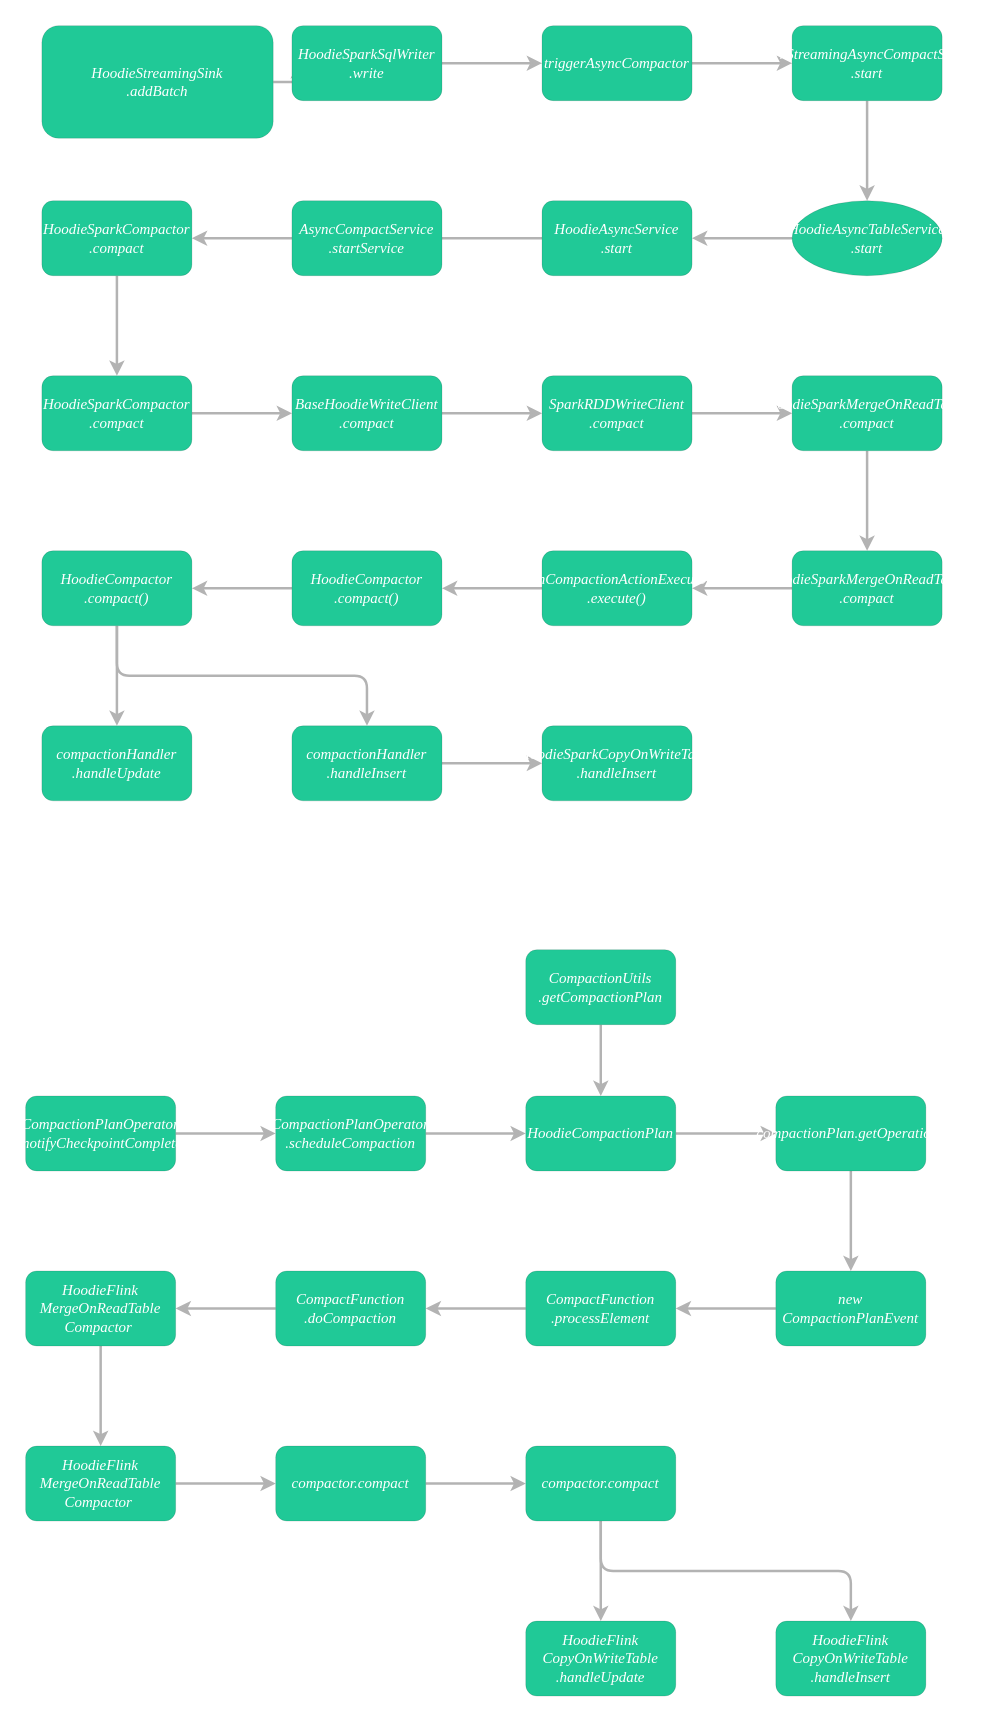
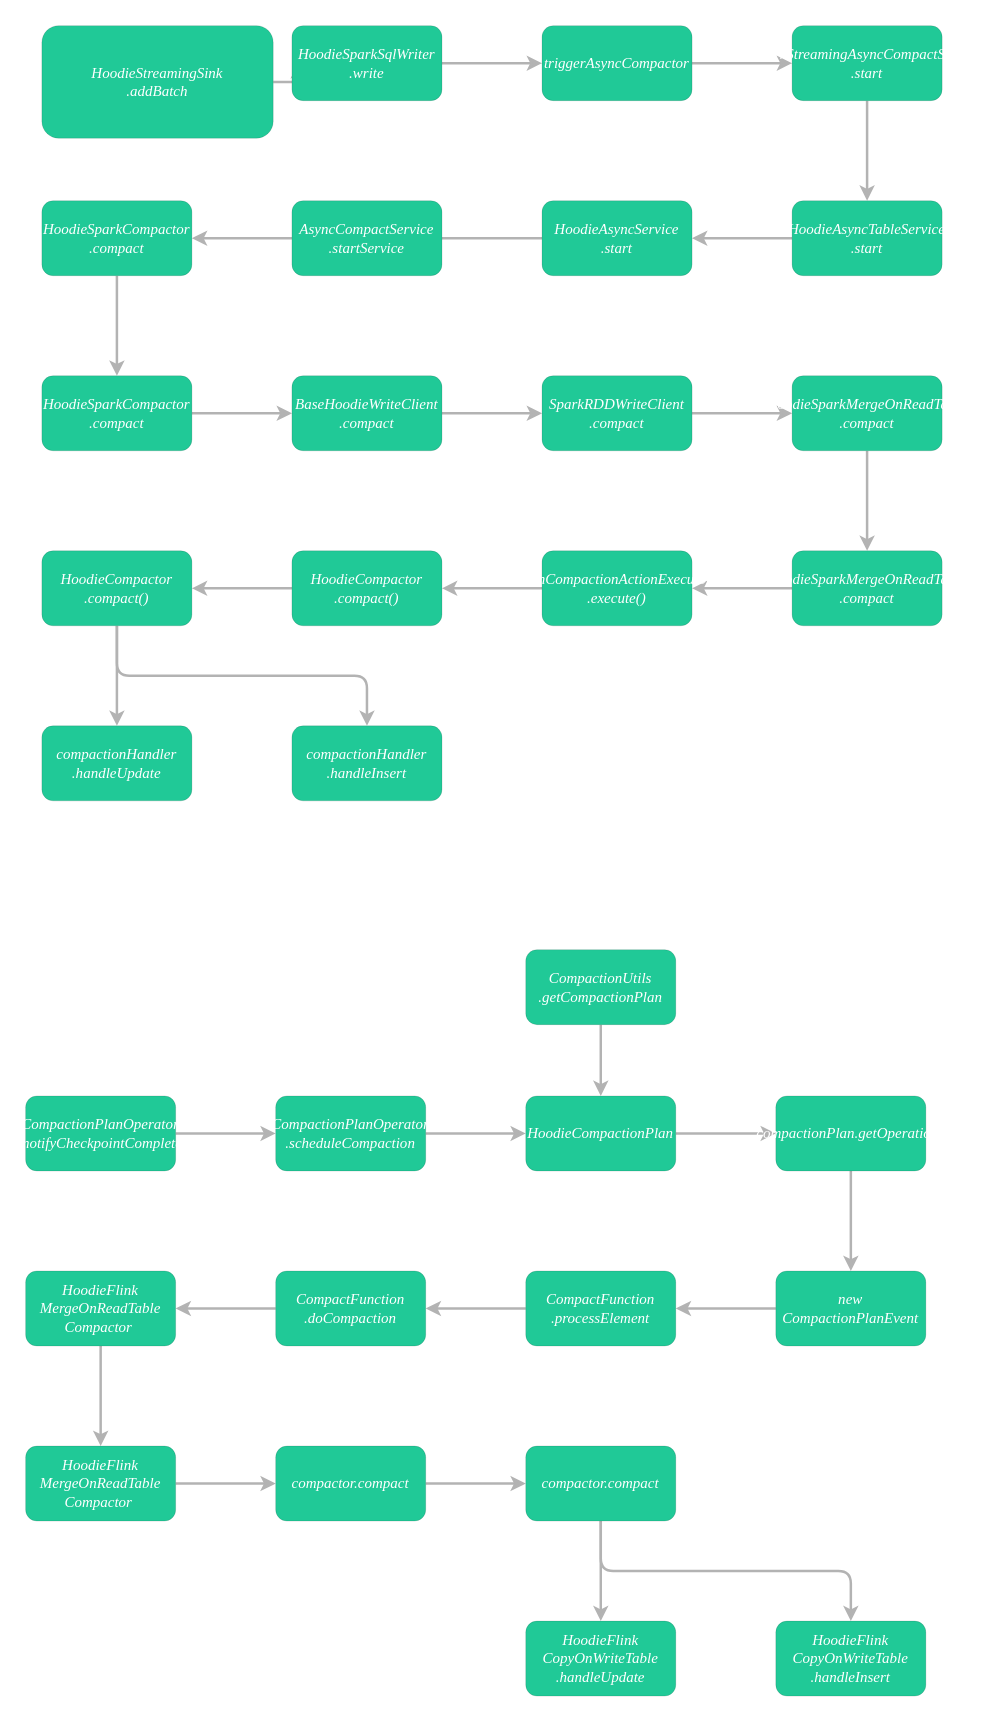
node "HoodieAsyncTableService .start": shape ellipse -> rounded rectangle
edge "compactionHandler .handleInsert" -> "HoodieSparkCopyOnWriteTable .handleInsert": removed
node "HoodieSparkCopyOnWriteTable .handleInsert": removed
